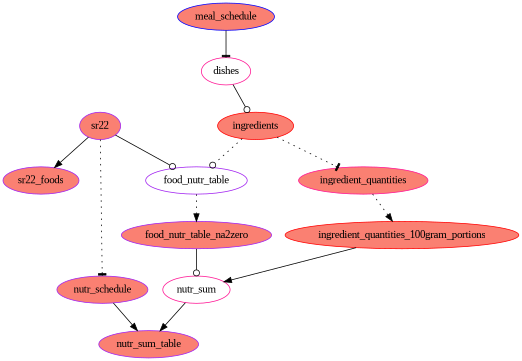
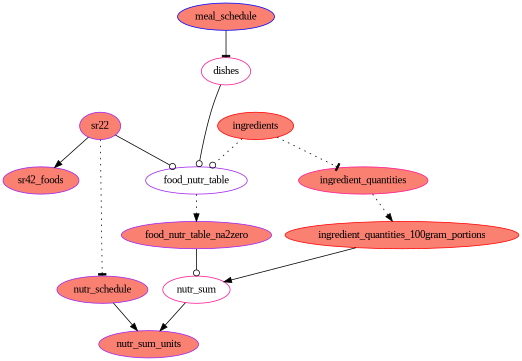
edge "dishes" -> "ingredients": now "dishes" -> "food_nutr_table"
node "sr22_foods": label "sr22_foods" -> "sr42_foods"
node "nutr_sum_table": label "nutr_sum_table" -> "nutr_sum_units"
